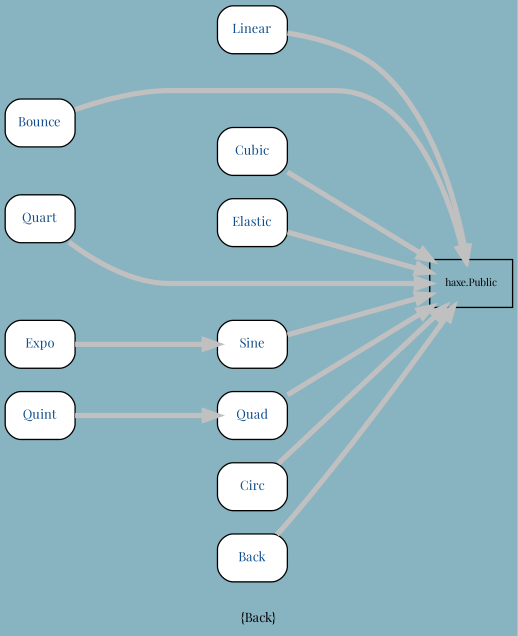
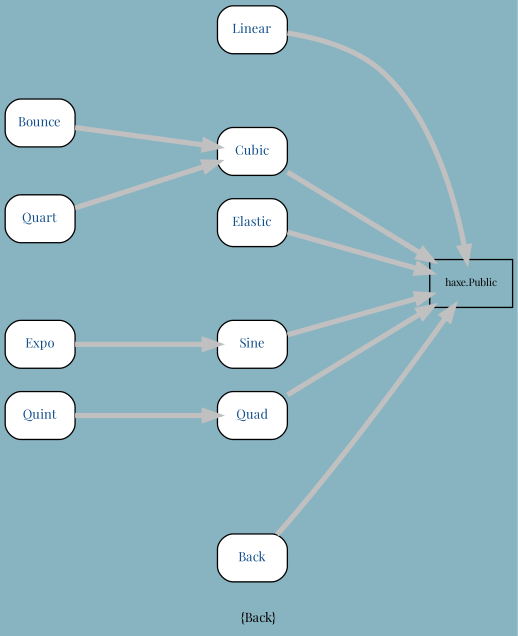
edge "Bounce" -> "haxe.Public": now "Bounce" -> "Cubic"
edge "Quart" -> "haxe.Public": now "Quart" -> "Cubic"
node "Circ": removed
